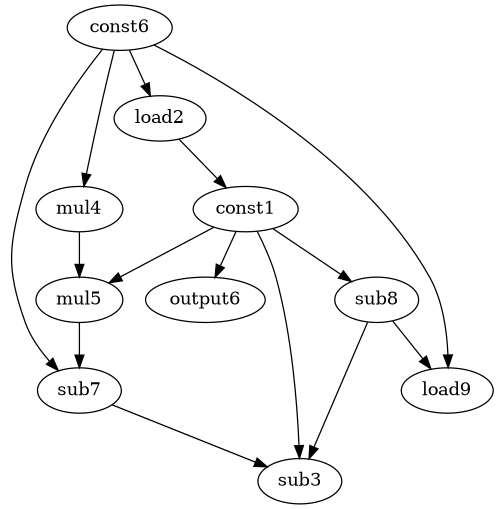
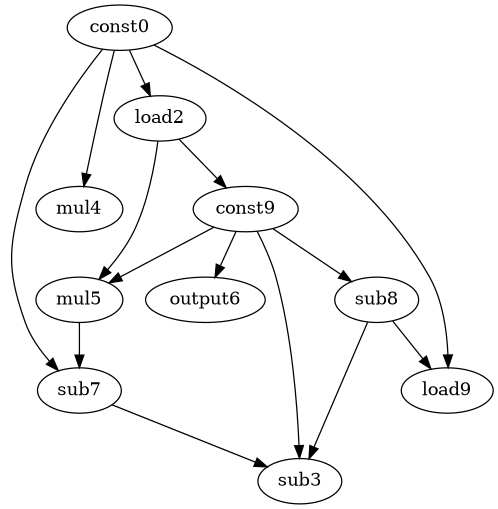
node "const6": label "const6" -> "const0"
node "const1": label "const1" -> "const9"
edge "mul4" -> "mul5": now "load2" -> "mul5"
